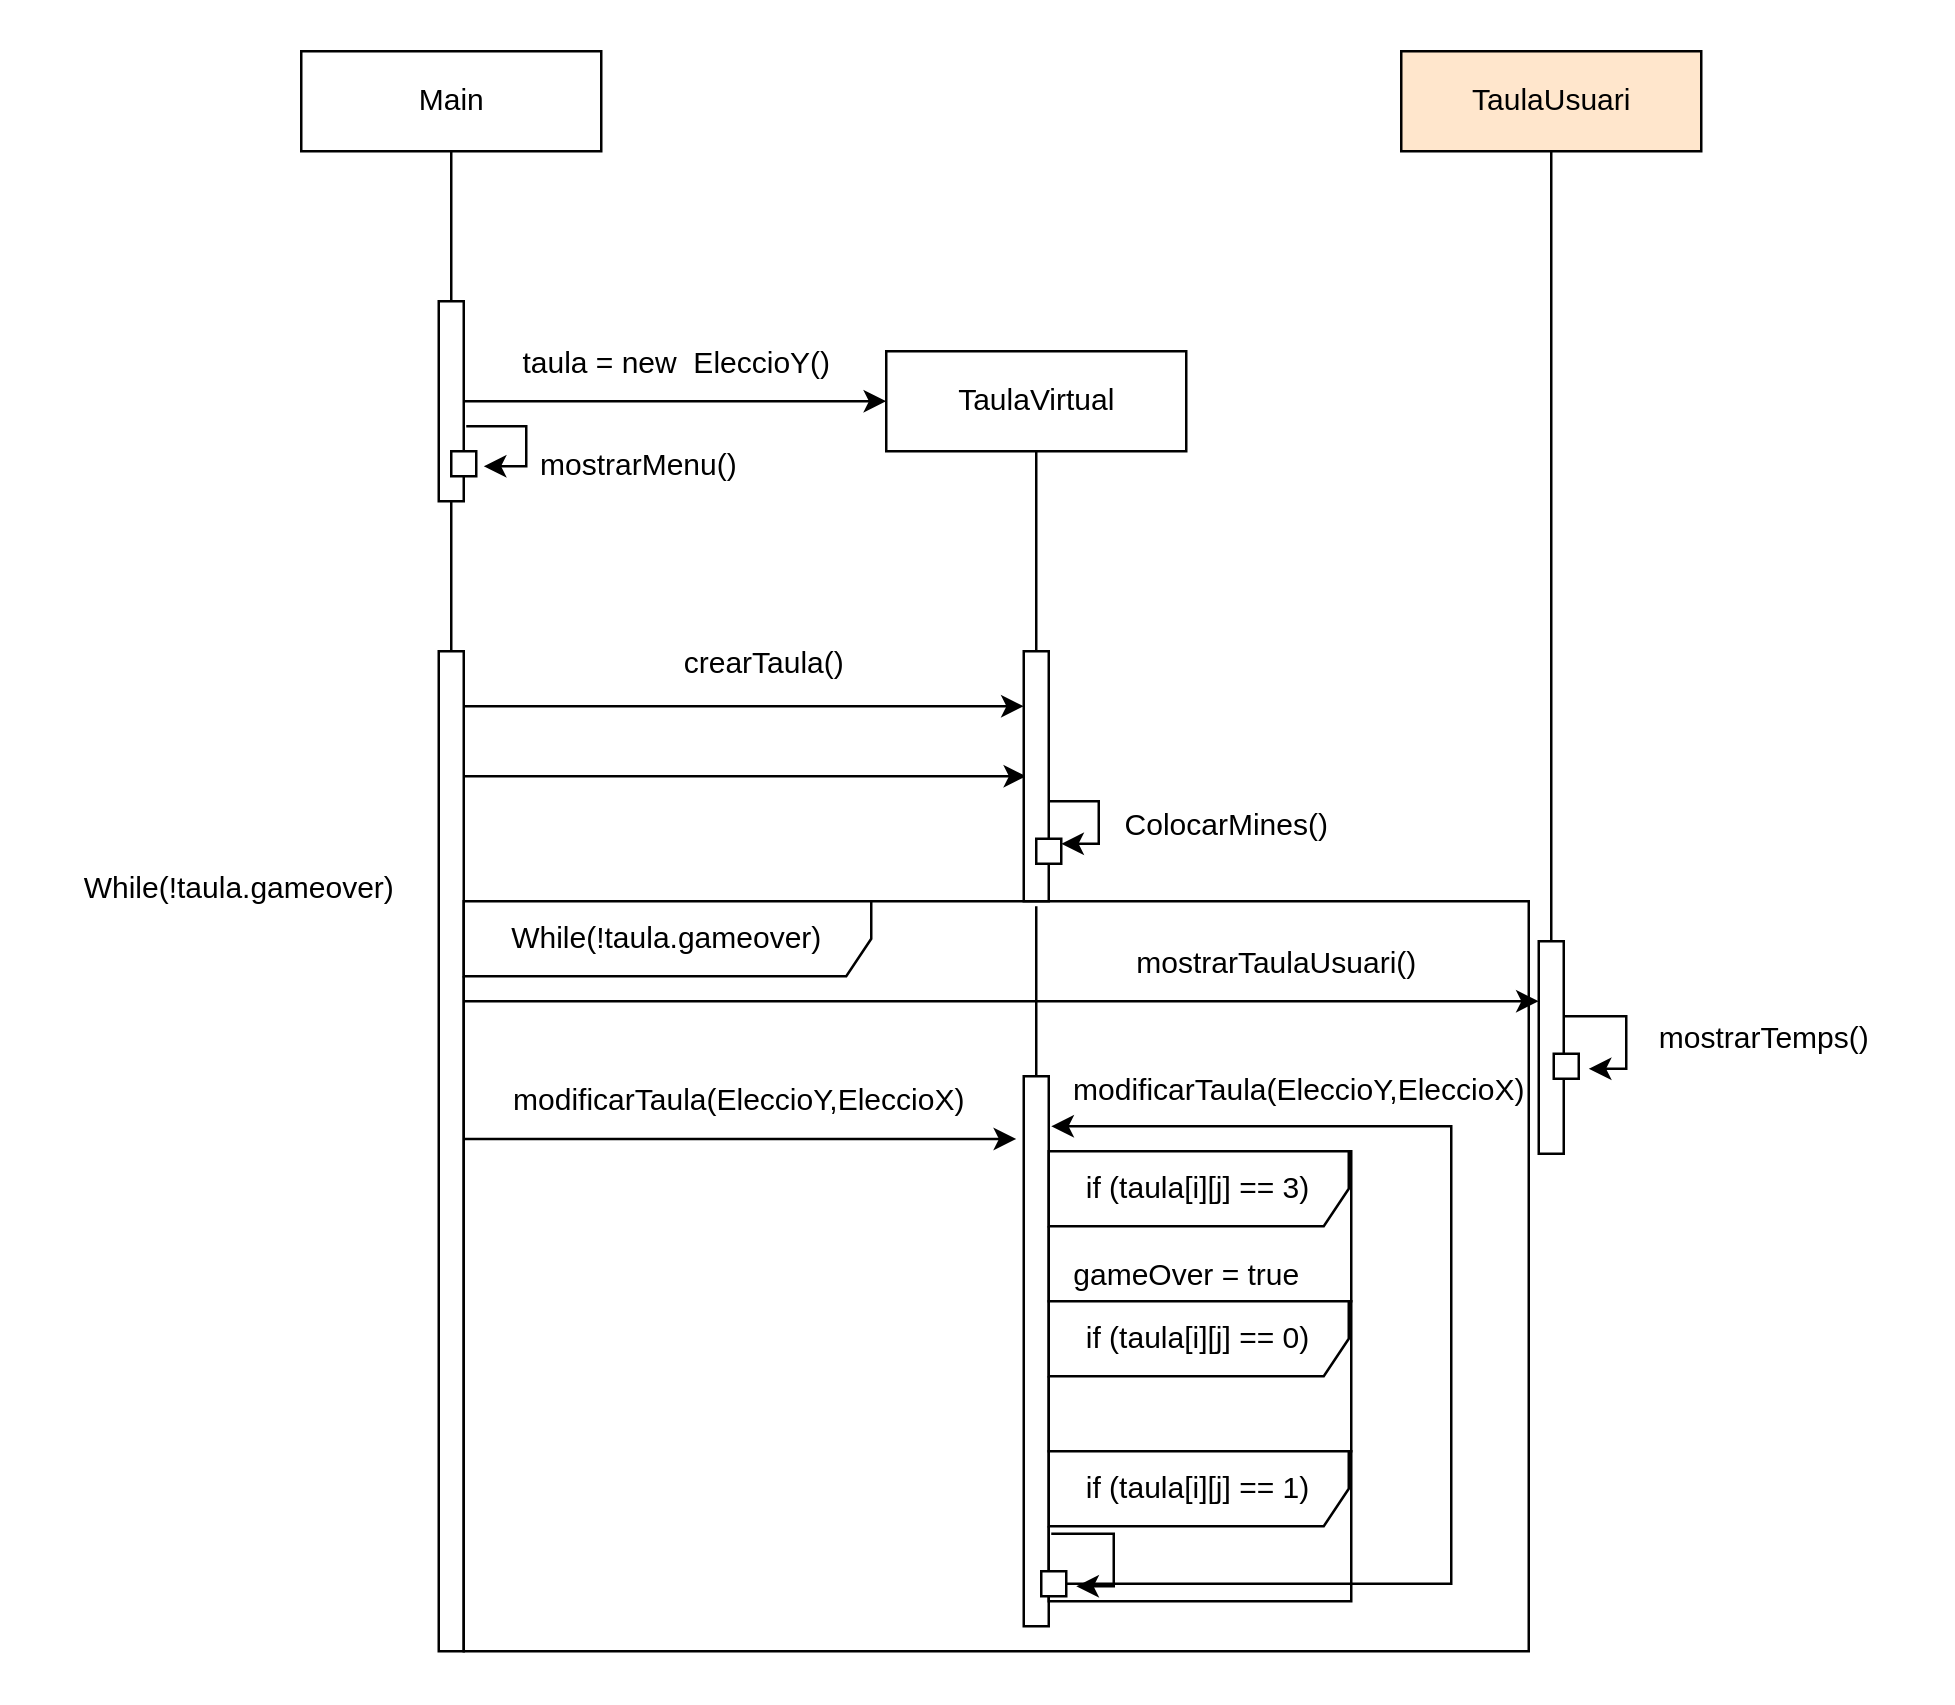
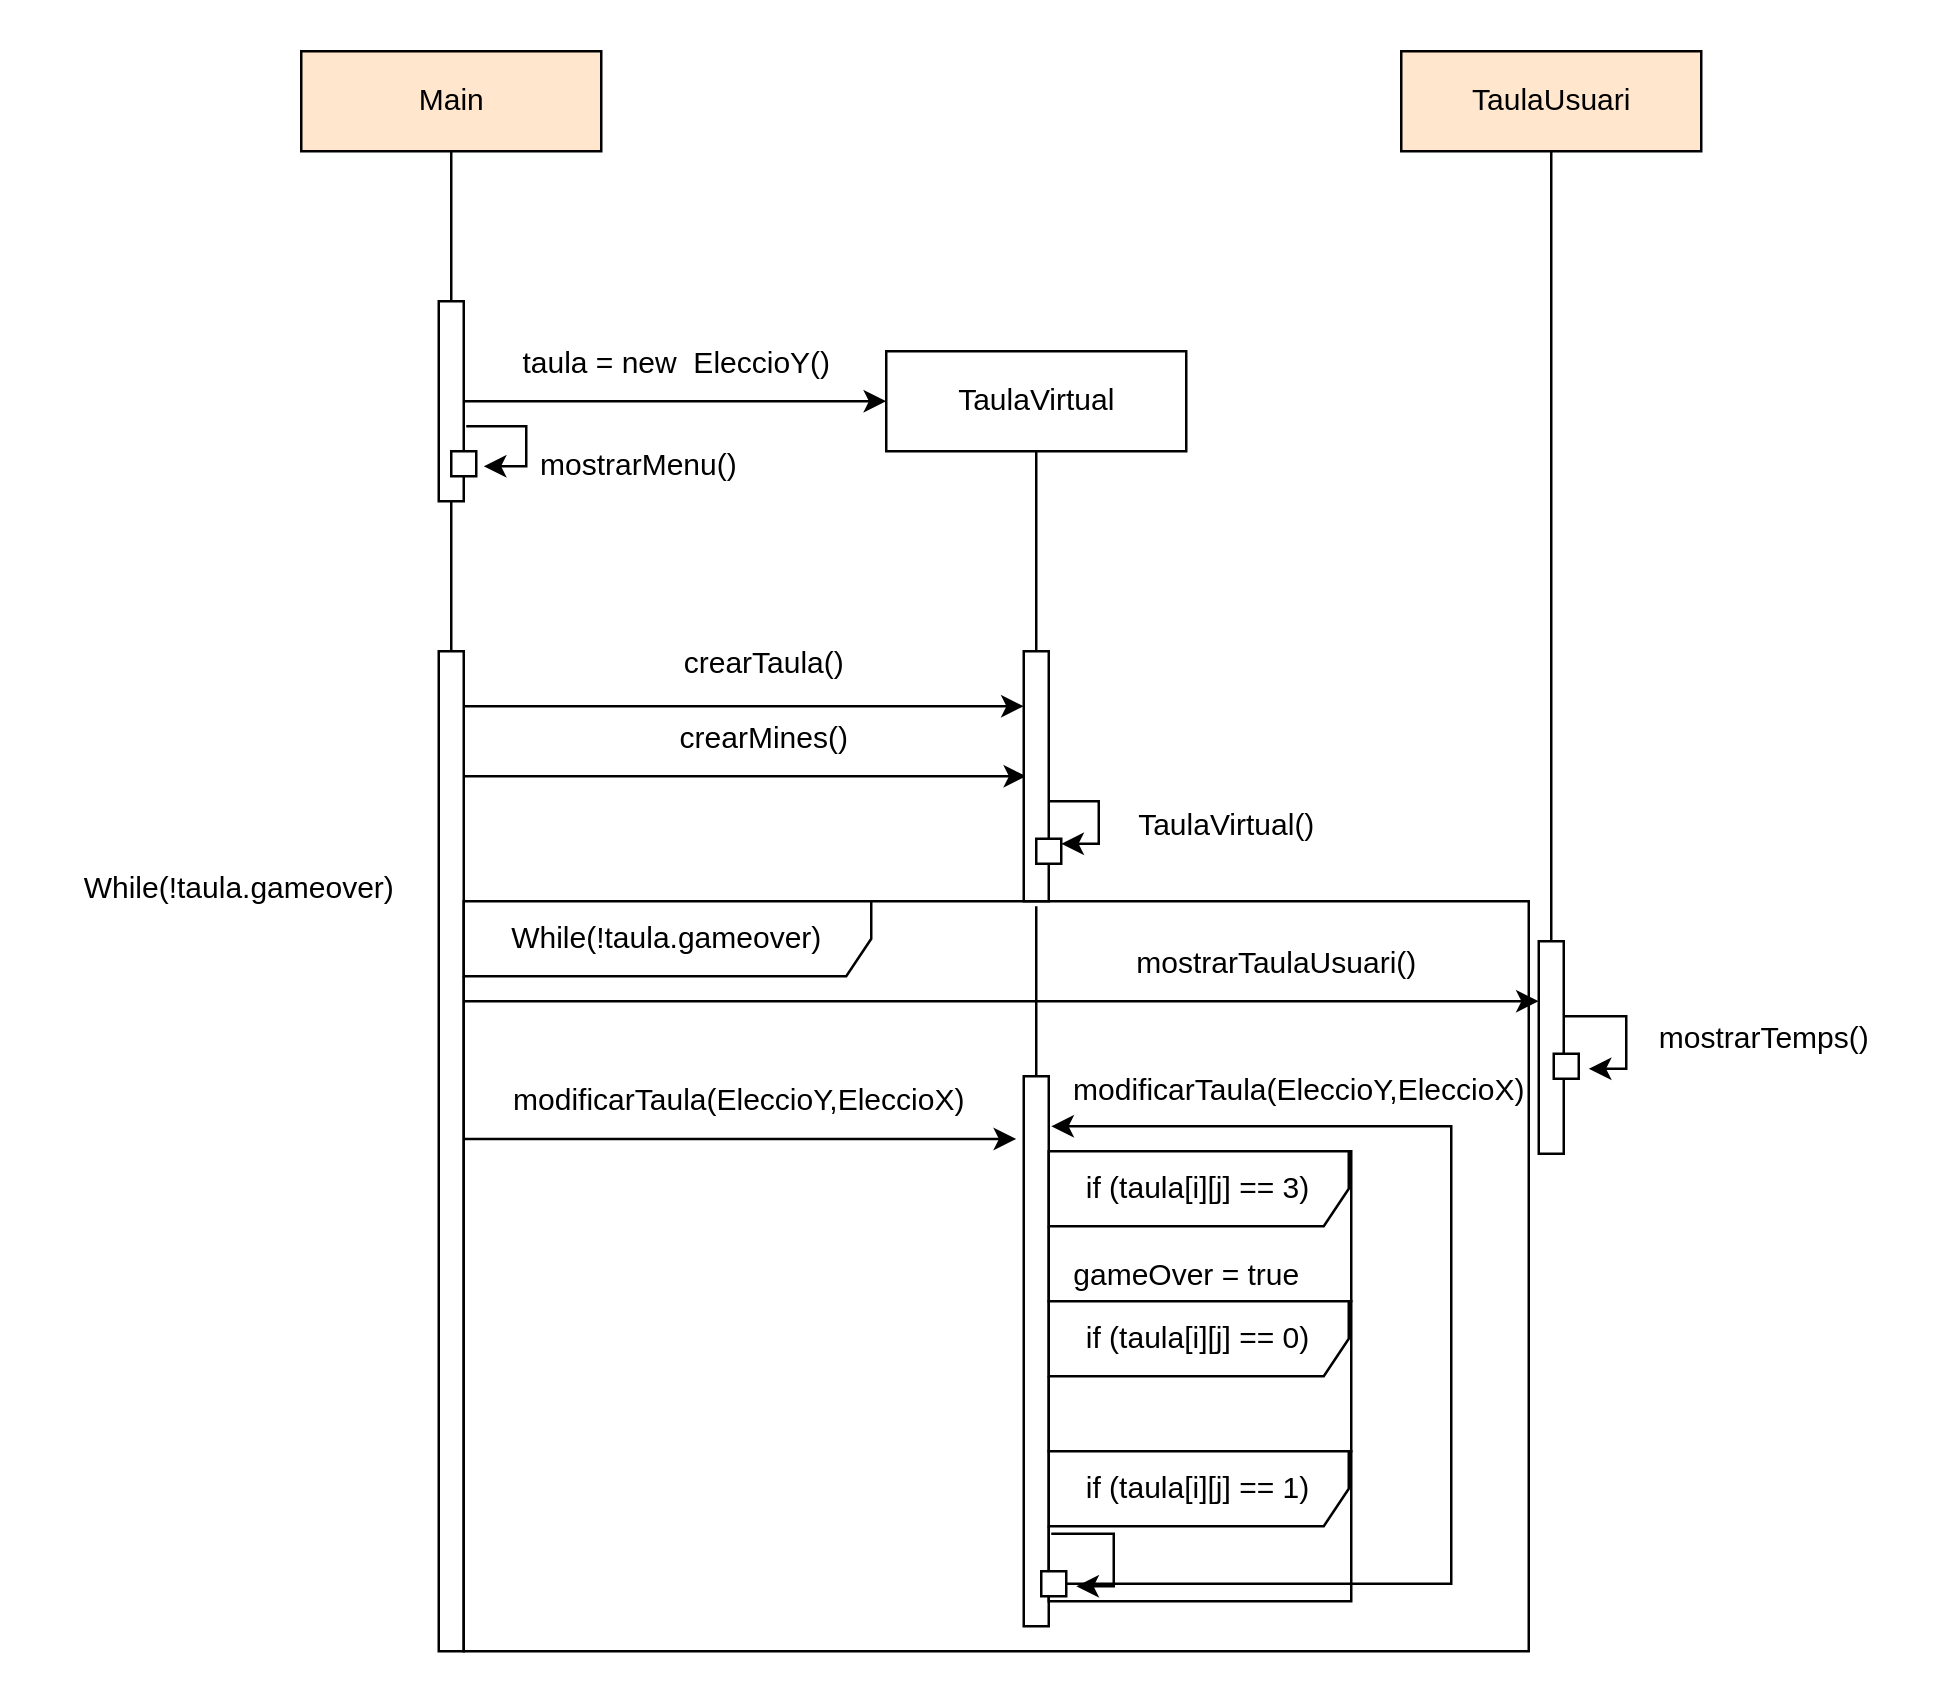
node "Main": fillcolor #ffffff -> #ffe6cc
node "crearMines()": added
node "ColocarMines()": label "ColocarMines()" -> "TaulaVirtual()"
